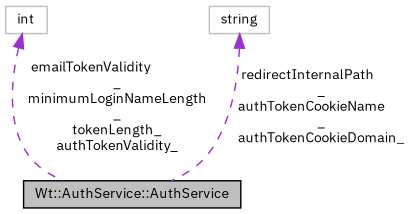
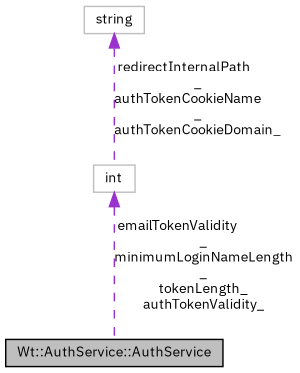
edge "Wt::AuthService::AuthService" -> "string": now "int" -> "string"
